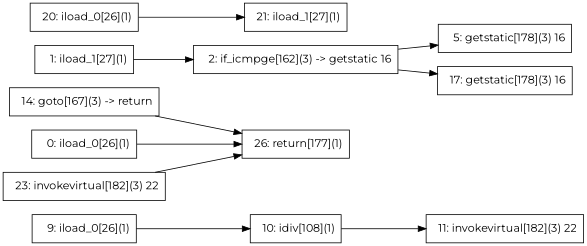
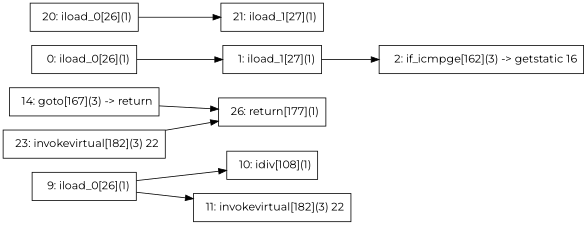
node "5: getstatic[178](3) 16": removed
node "17: getstatic[178](3) 16": removed
edge "0: iload_0[26](1)" -> "26: return[177](1)": now "0: iload_0[26](1)" -> "1: iload_1[27](1)"
edge "10: idiv[108](1)" -> "11: invokevirtual[182](3) 22": now "9: iload_0[26](1)" -> "11: invokevirtual[182](3) 22"
